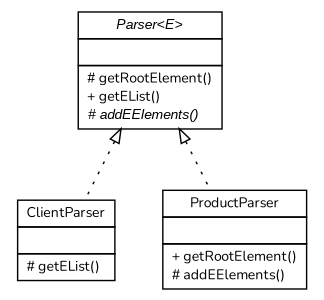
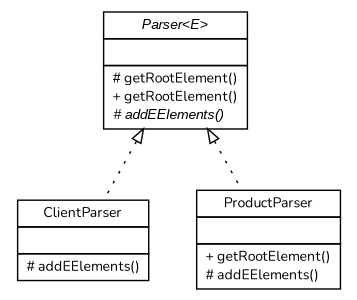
node "Parser<E>": text "+ getEList()" -> "+ getRootElement()"
node "ClientParser": text "# getEList()" -> "# addEElements()"
